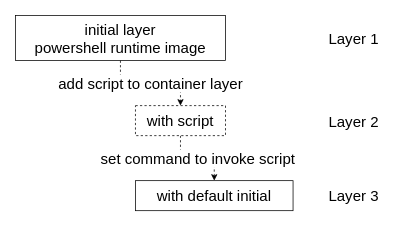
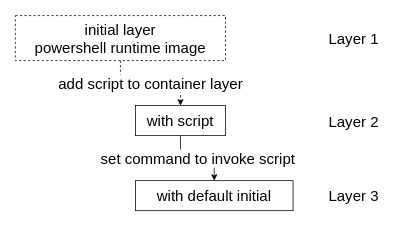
node "initial layer powershell runtime image": style solid -> dashed
node "with script": style dashed -> solid
edge "with script" -> "with default initial": style dashed -> solid
